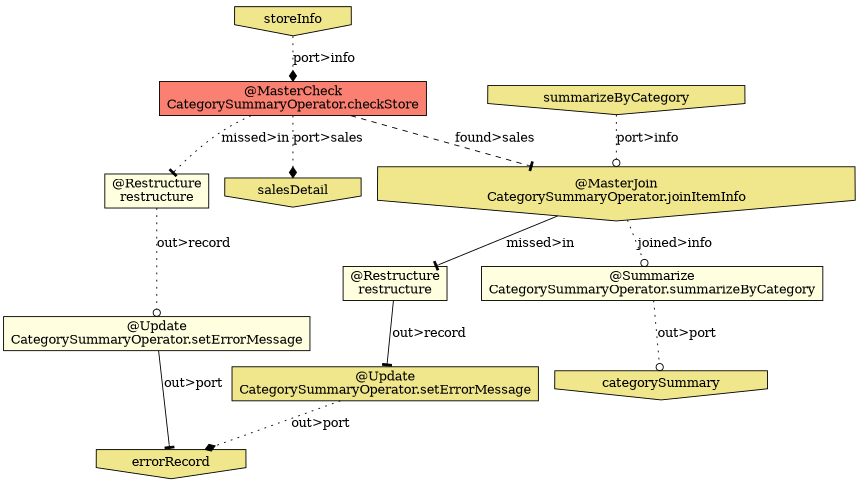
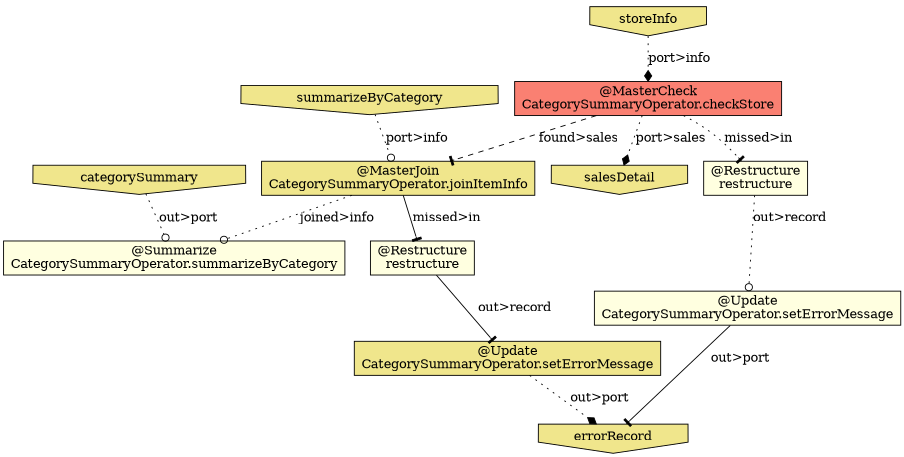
node "@MasterJoin CategorySummaryOperator.joinItemInfo": shape invhouse -> box
edge "@Summarize CategorySummaryOperator.summarizeByCategory" -> "categorySummary": reversed
